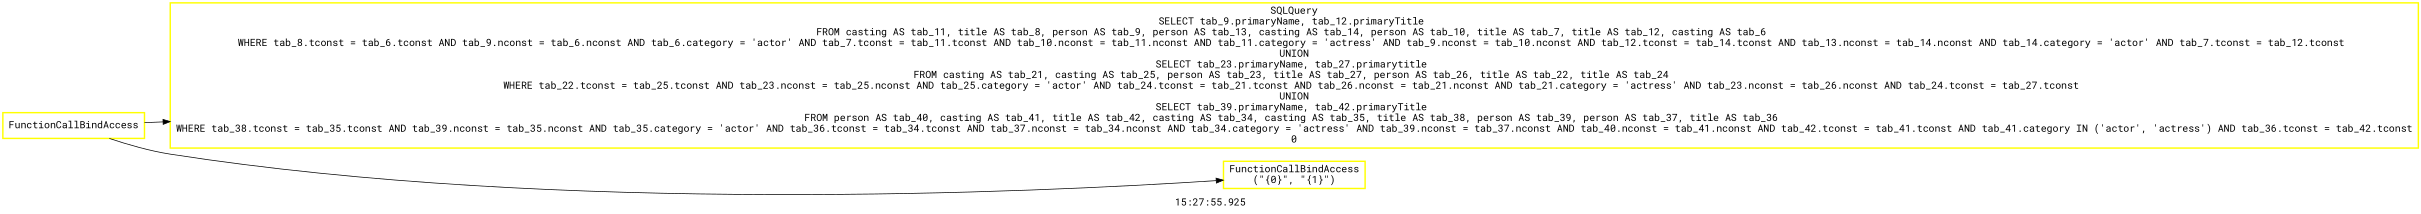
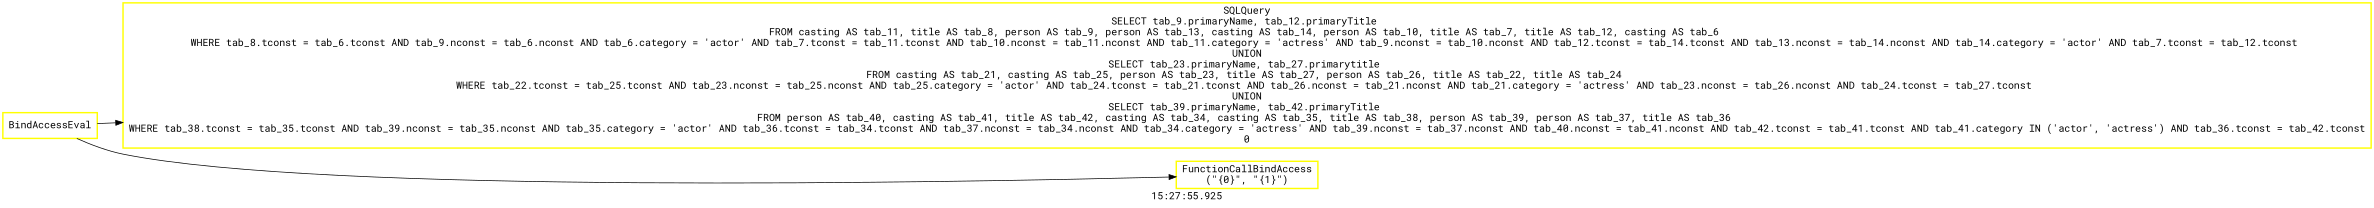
node "FunctionCallBindAccess": label "FunctionCallBindAccess" -> "BindAccessEval"
